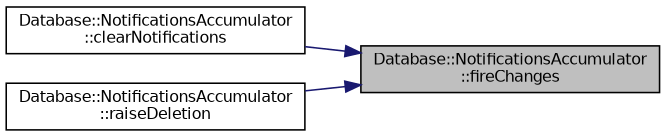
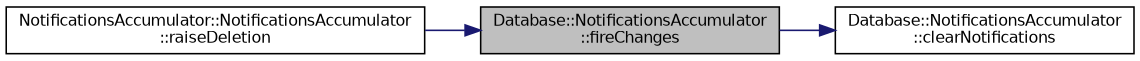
edge "Database::NotificationsAccumulator ::clearNotifications" -> "Database::NotificationsAccumulator ::fireChanges": reversed
node "Database::NotificationsAccumulator ::raiseDeletion": label "Database::NotificationsAccumulator ::raiseDeletion" -> "NotificationsAccumulator::NotificationsAccumulator ::raiseDeletion"
